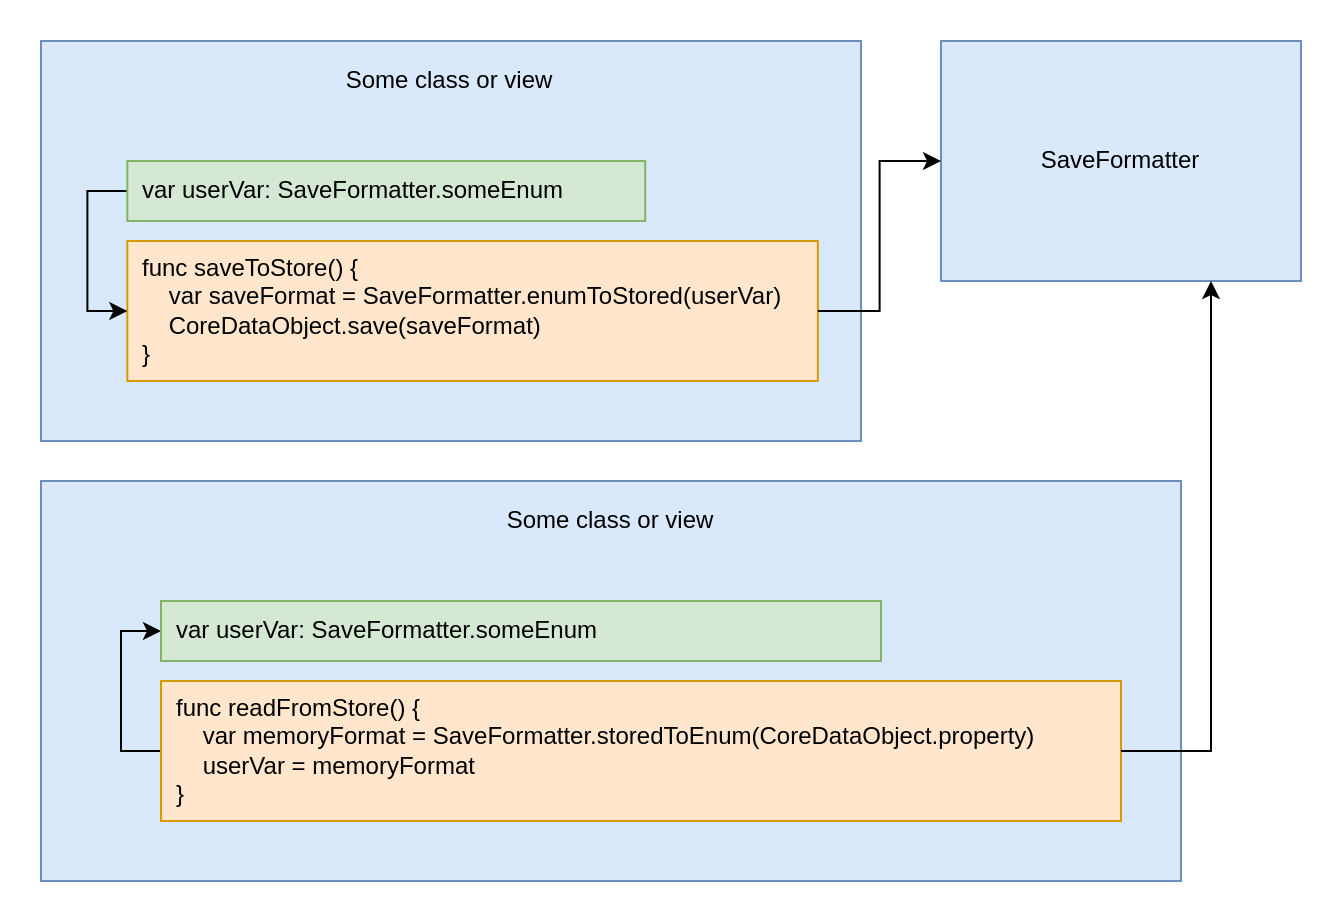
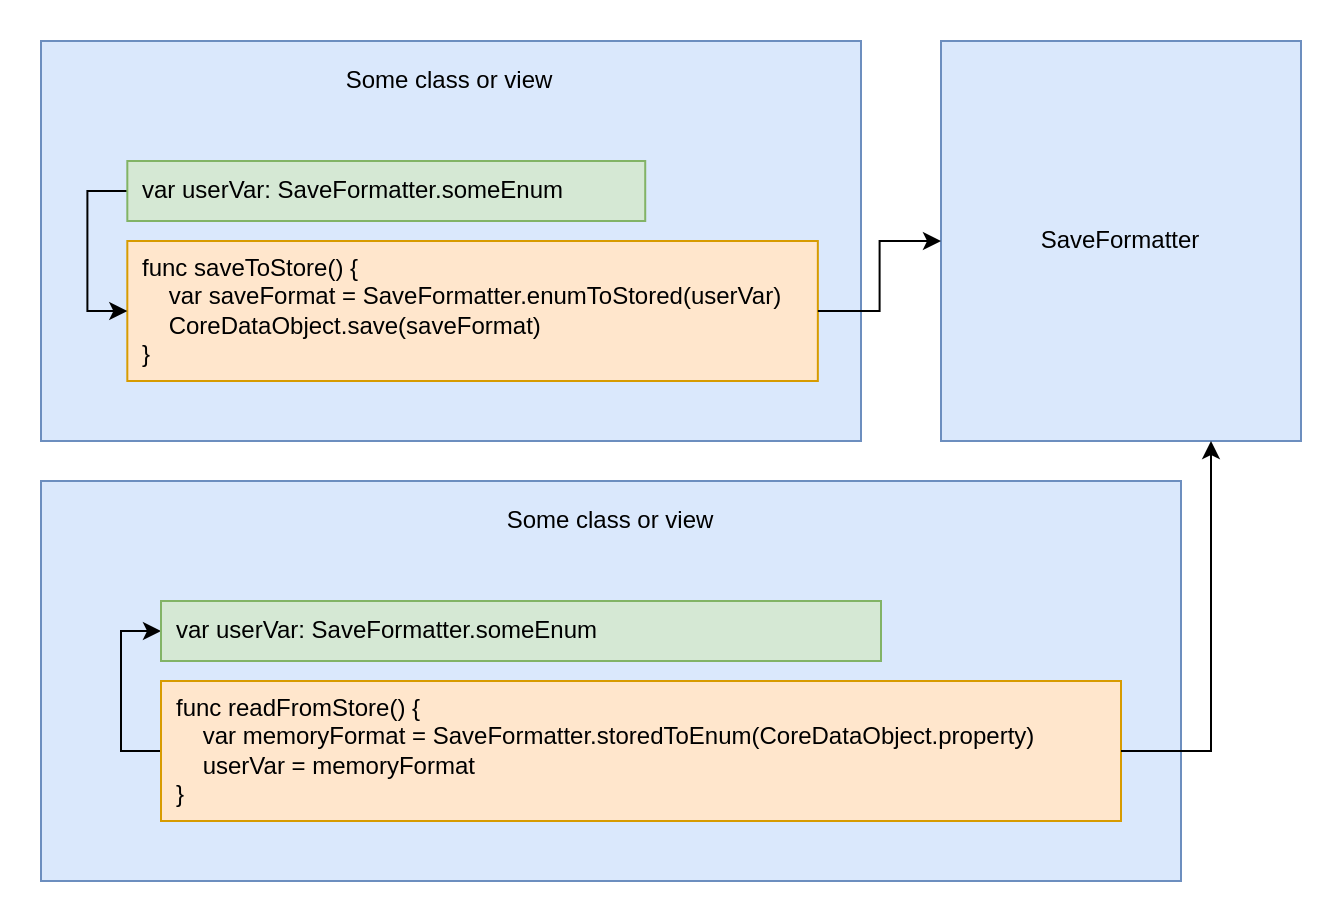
node "SaveFormatter": size 360x240 -> 360x400
